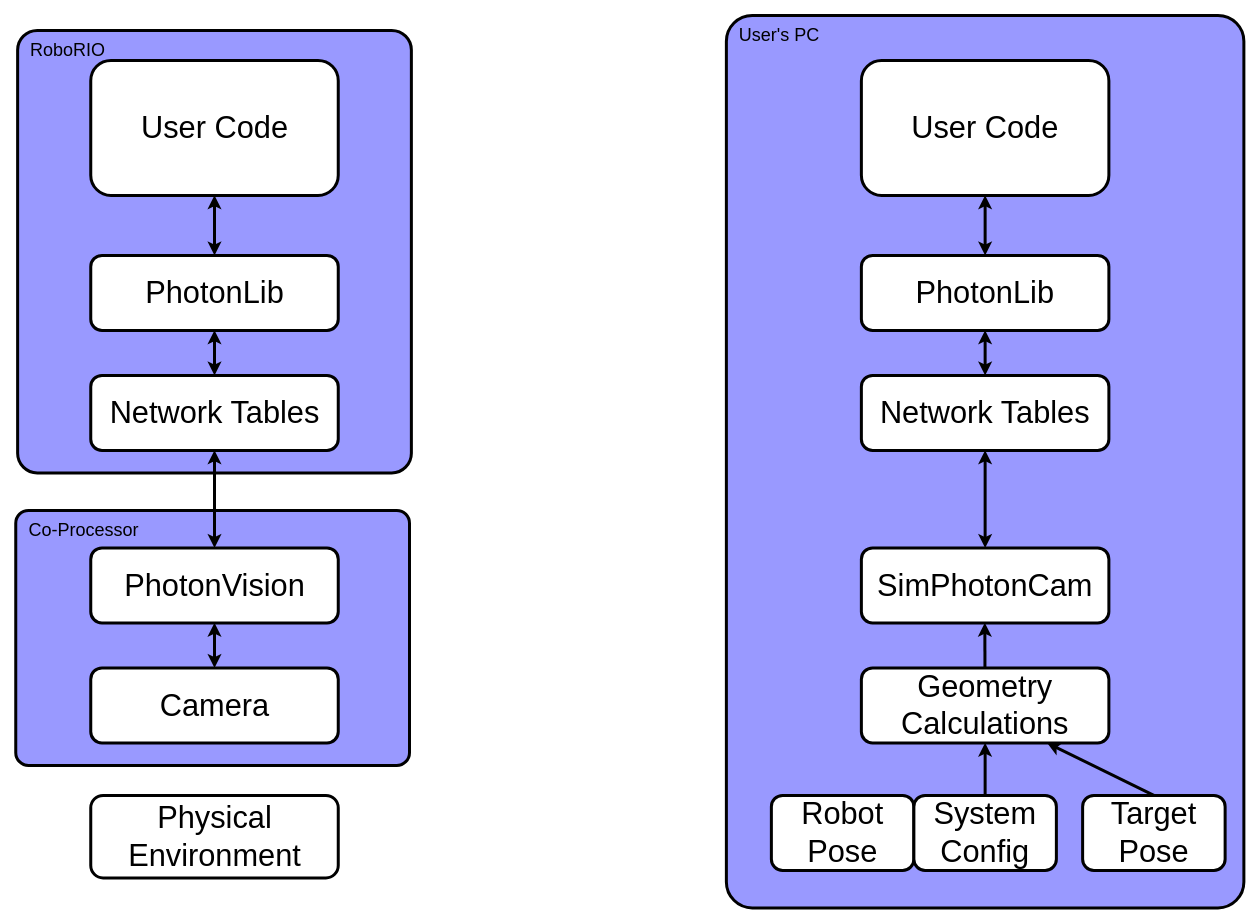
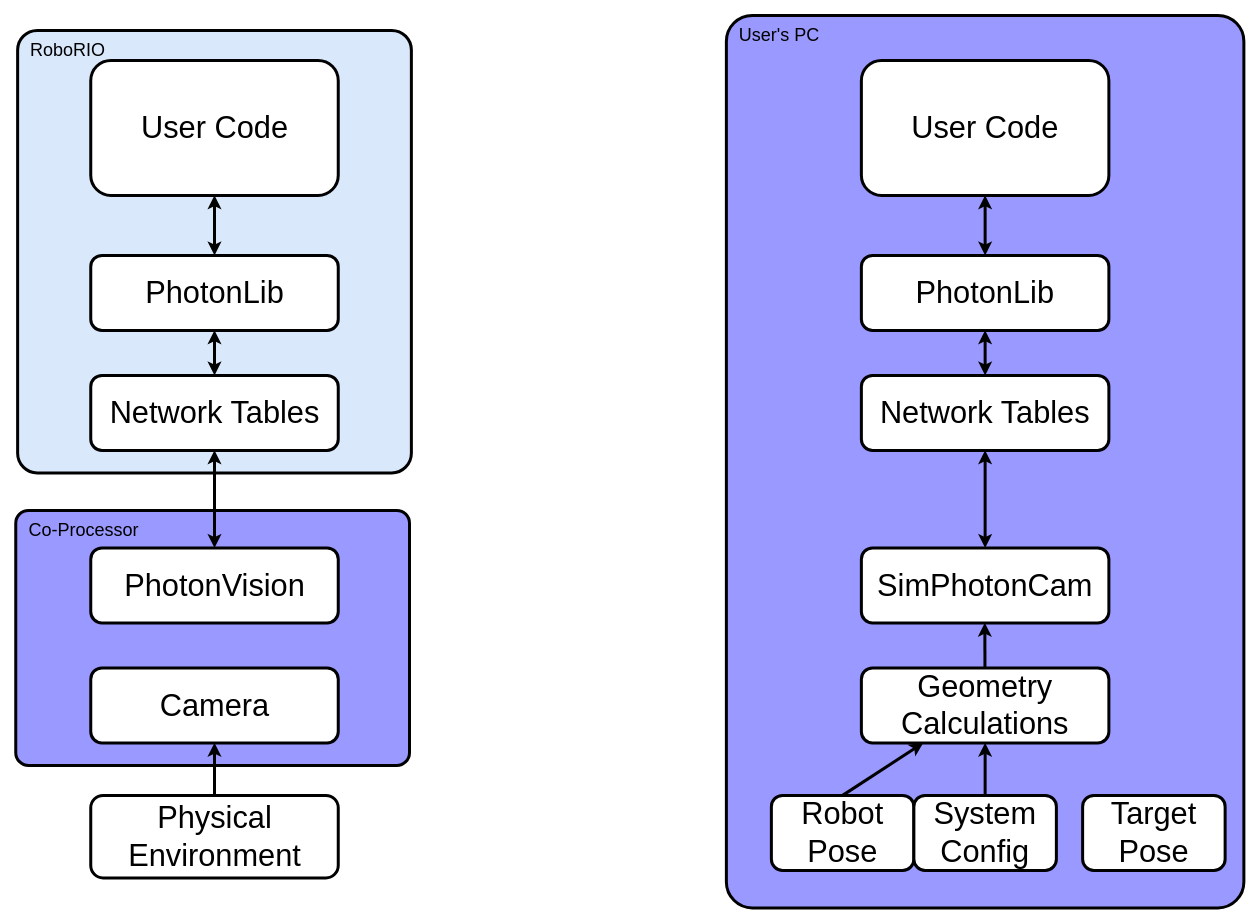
node "RoboRIO": fillcolor #9999ff -> #dae8fc
edge "PhotonVision" -- "Camera": removed
edge "Target Pose" -> "Geometry Calculations": removed
edge "Robot Pose" -> "Geometry Calculations": added
edge "Physical Environment" -> "Camera": added
